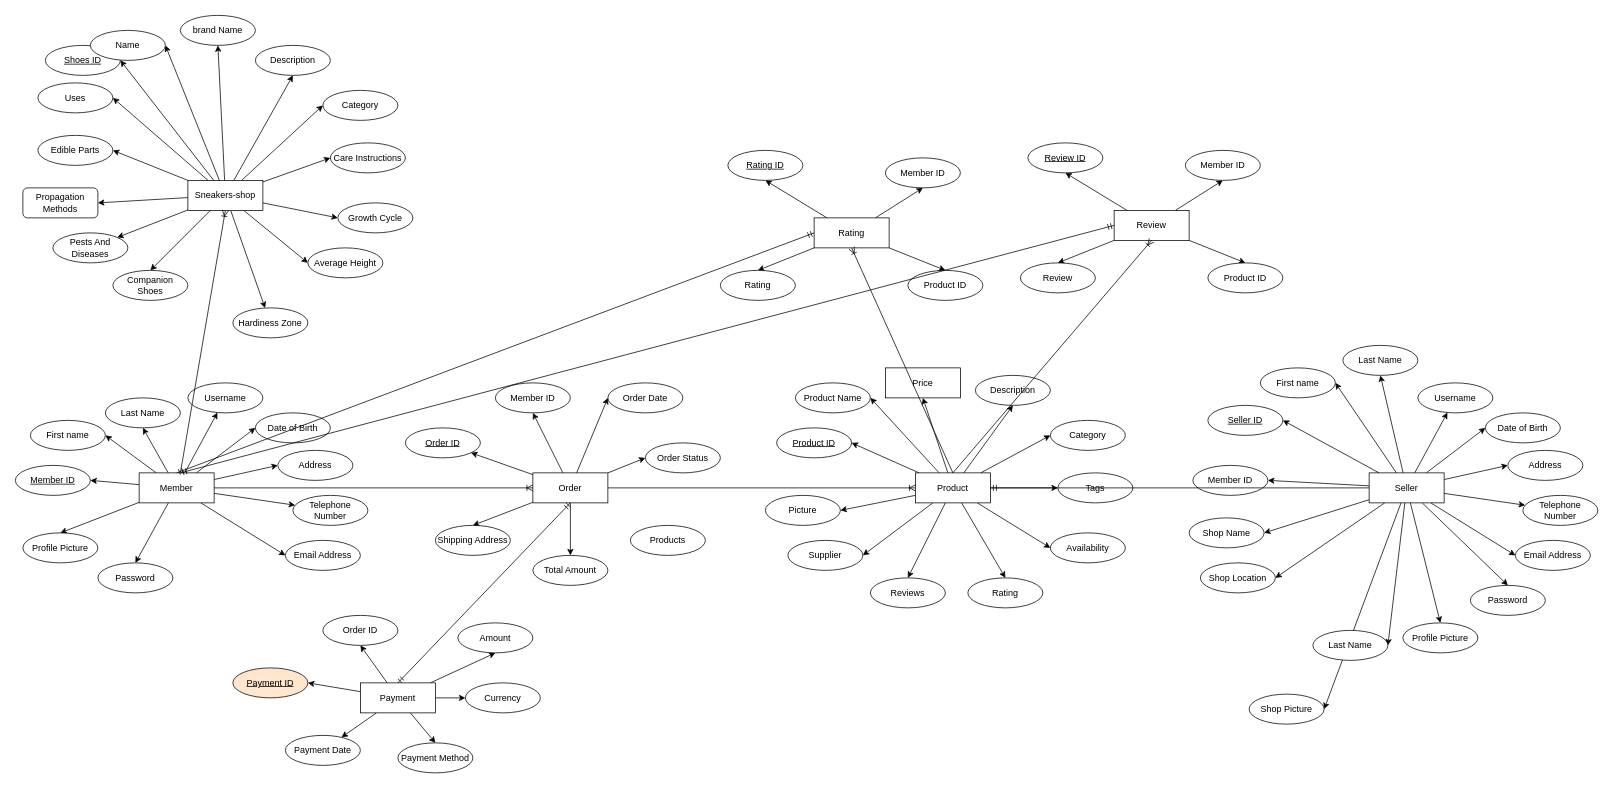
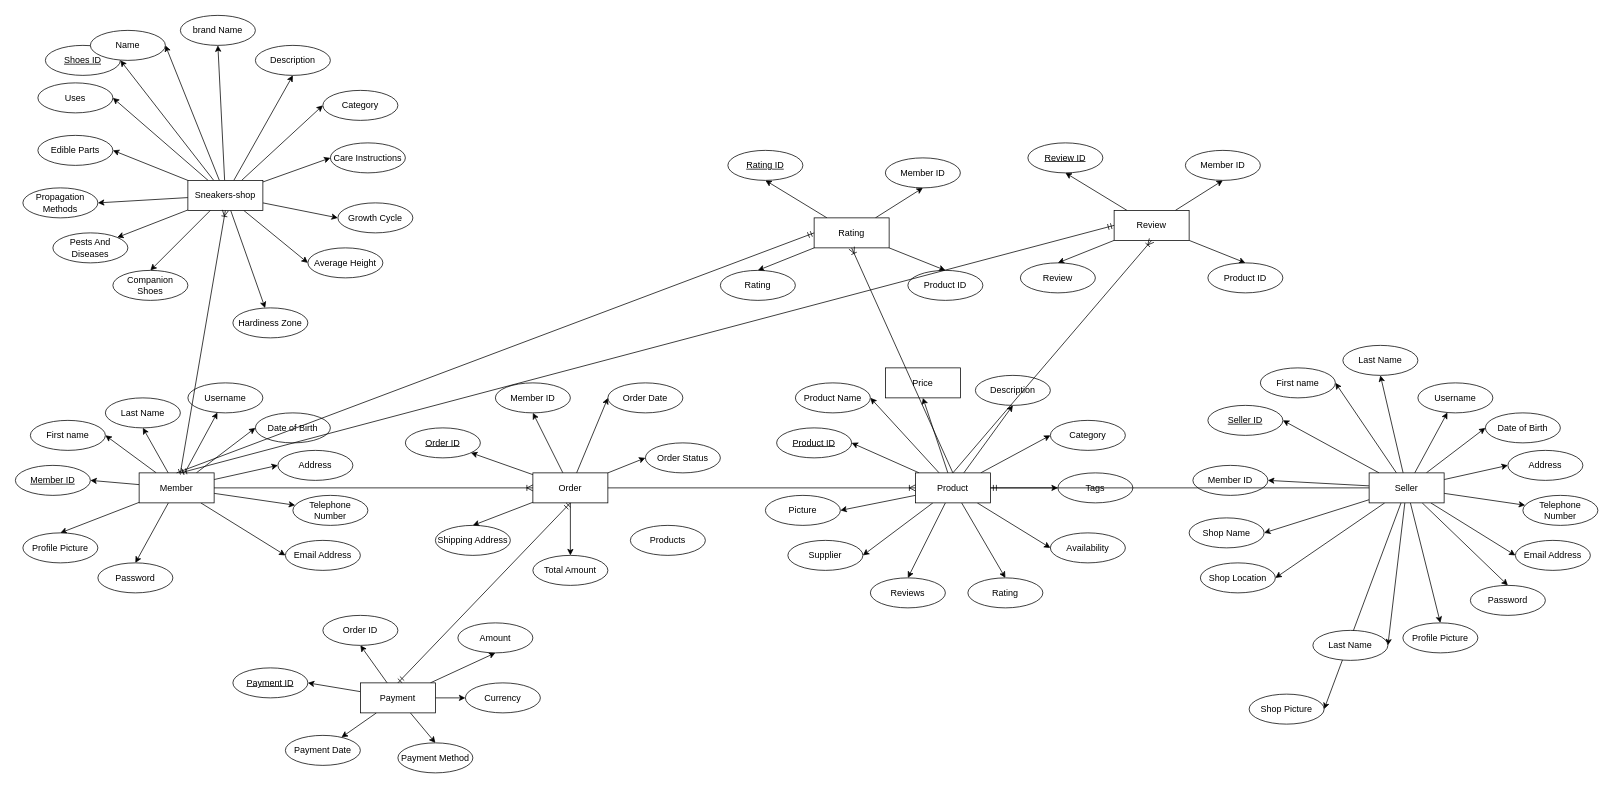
node "Propagation Methods": shape rounded rectangle -> ellipse
node "Payment ID": fillcolor #ffe6cc -> #ffffff
